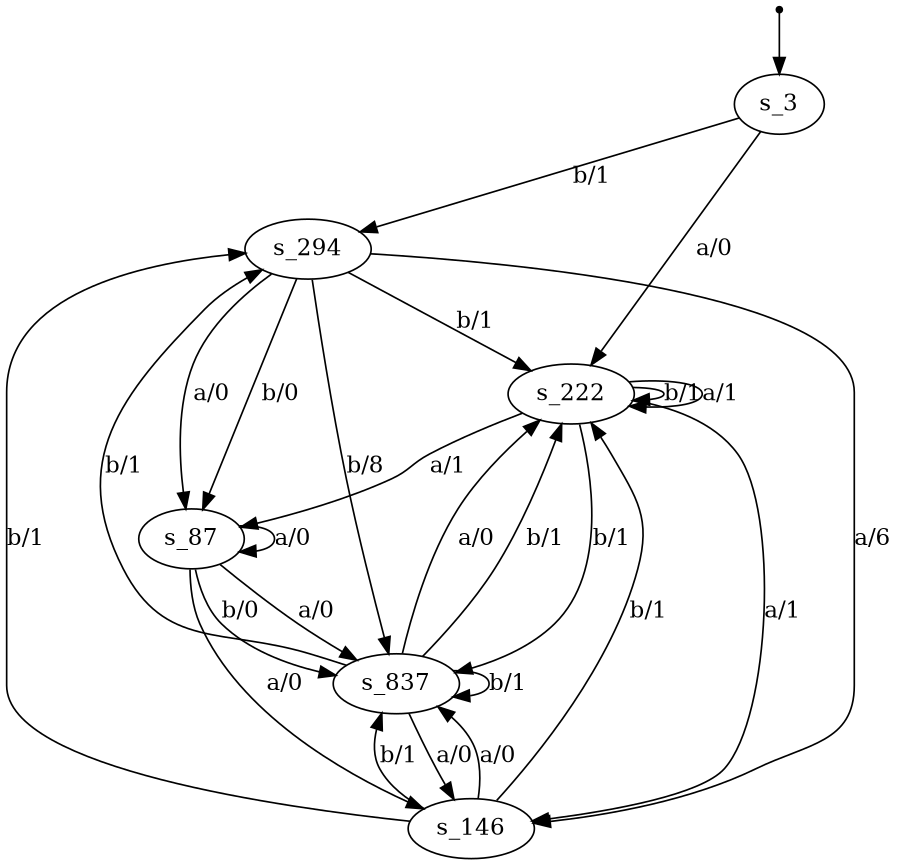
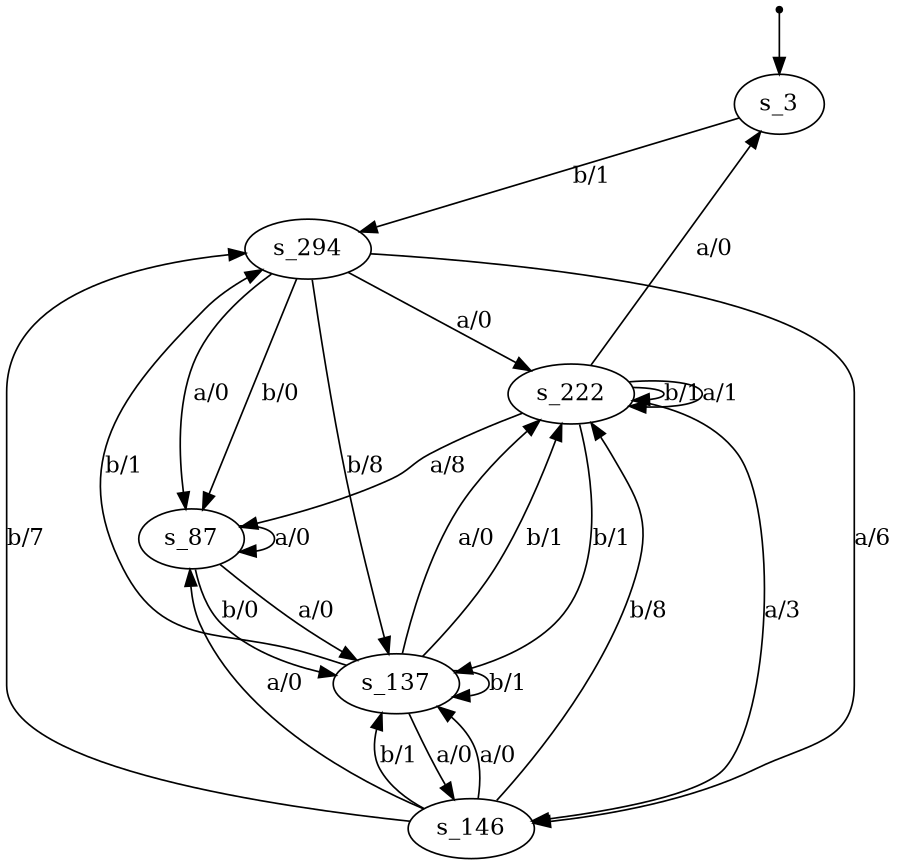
edge "s_3" -> "s_222": reversed
edge "s_294" -> "s_222": label "b/1" -> "a/0"
edge "s_222" -> "s_87": label "a/1" -> "a/8"
edge "s_146" -> "s_294": label "b/1" -> "b/7"
edge "s_146" -> "s_222": label "b/1" -> "b/8"
edge "s_222" -> "s_146": label "a/1" -> "a/3"
node "s_837": label "s_837" -> "s_137"
edge "s_87" -> "s_146": reversed
